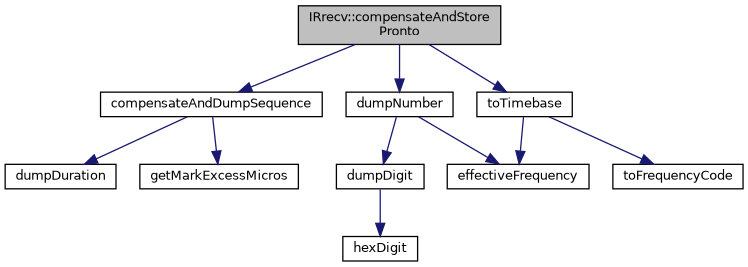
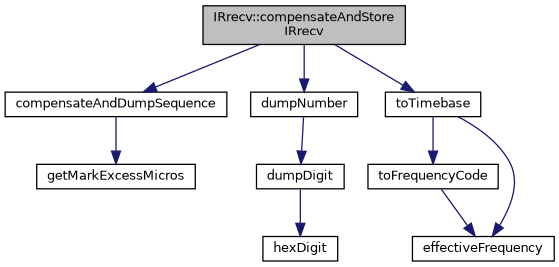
node "IRrecv::compensateAndStore Pronto": label "IRrecv::compensateAndStore Pronto" -> "IRrecv::compensateAndStore IRrecv"
edge "dumpNumber" -> "effectiveFrequency": now "toFrequencyCode" -> "effectiveFrequency"
node "dumpDuration": removed
